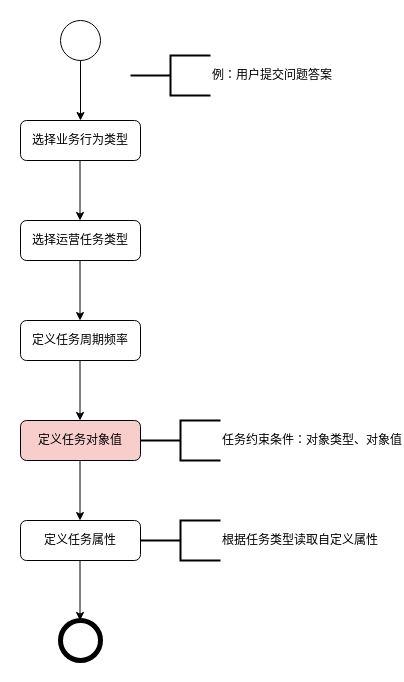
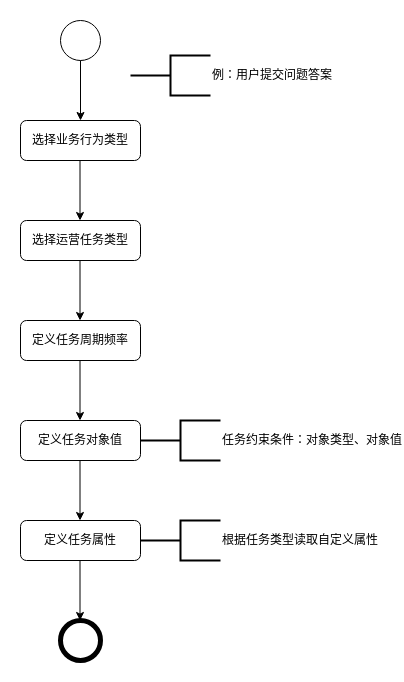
node "定义任务对象值": fillcolor #f8cecc -> #ffffff
